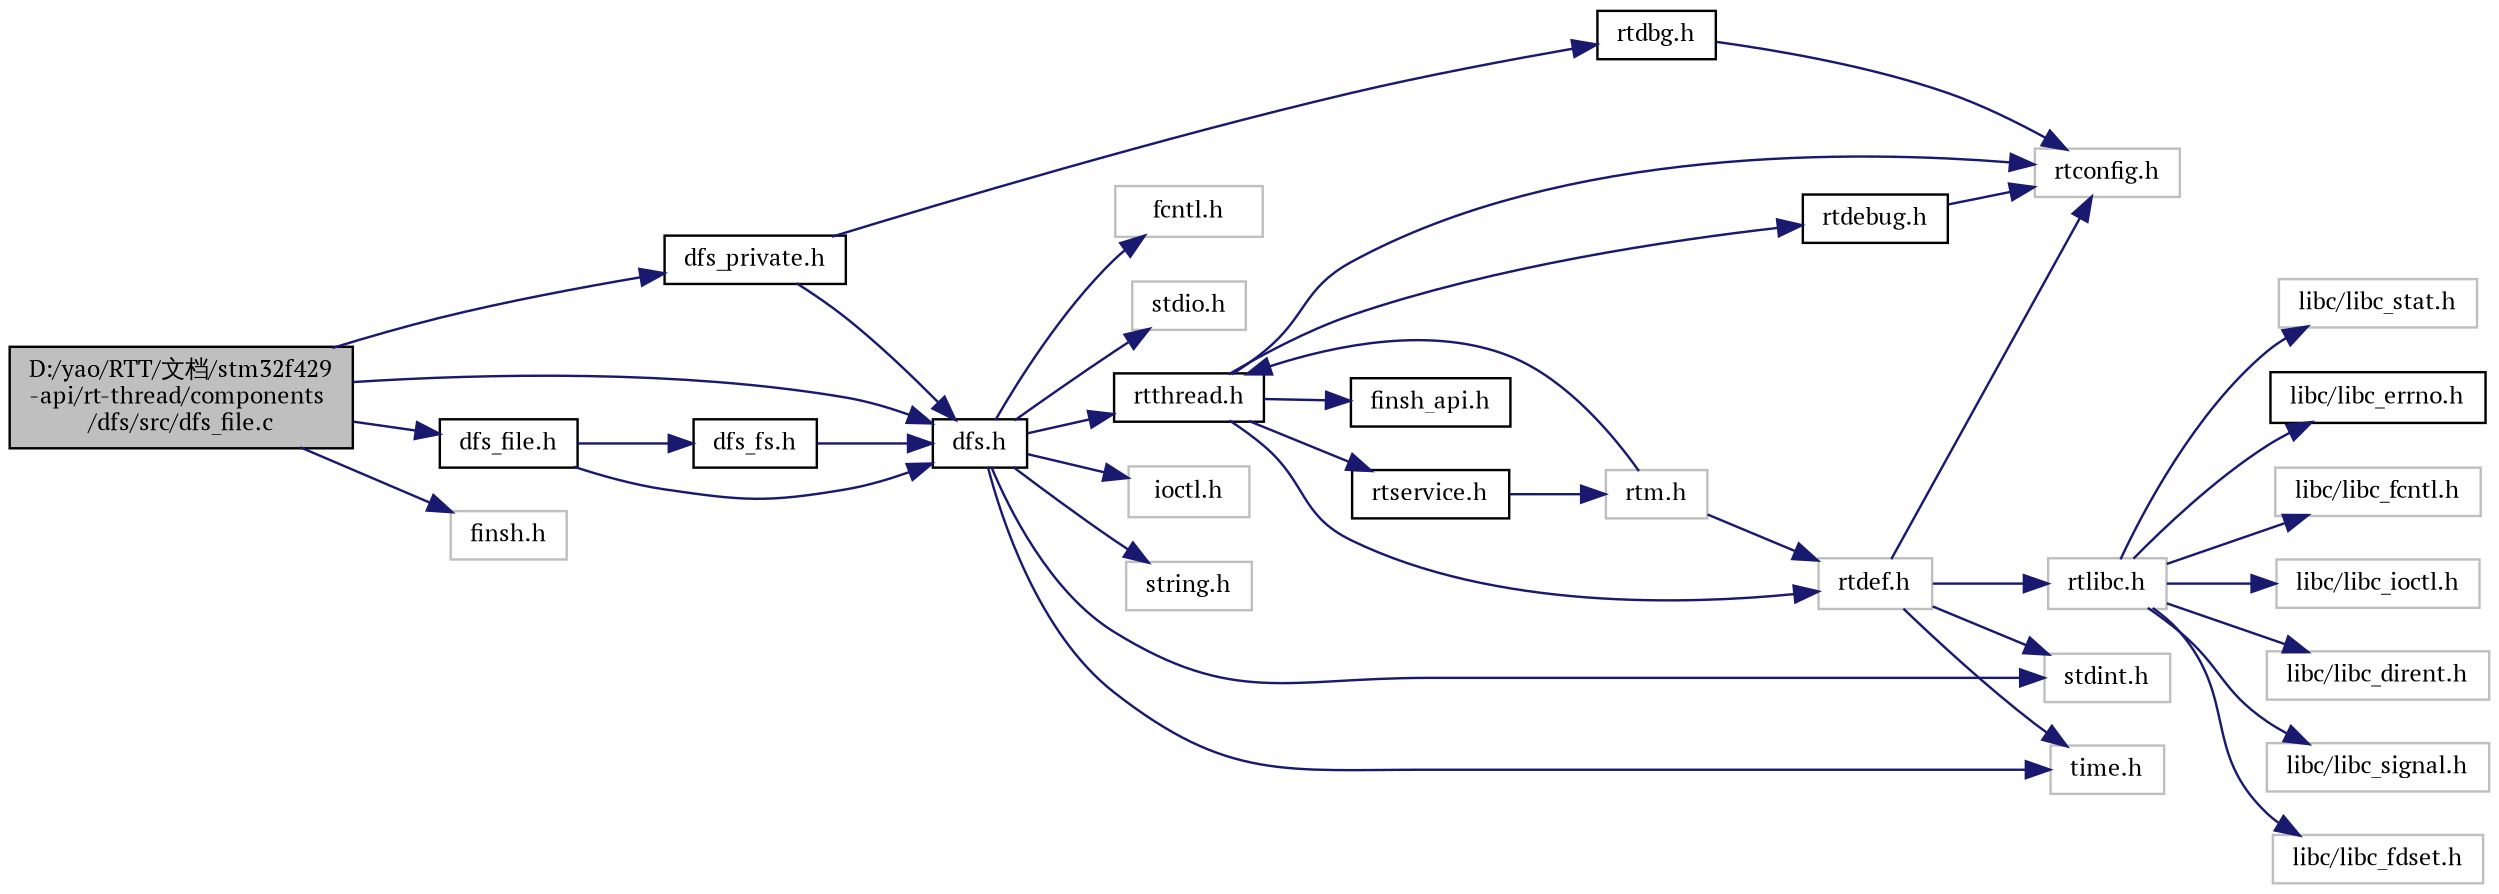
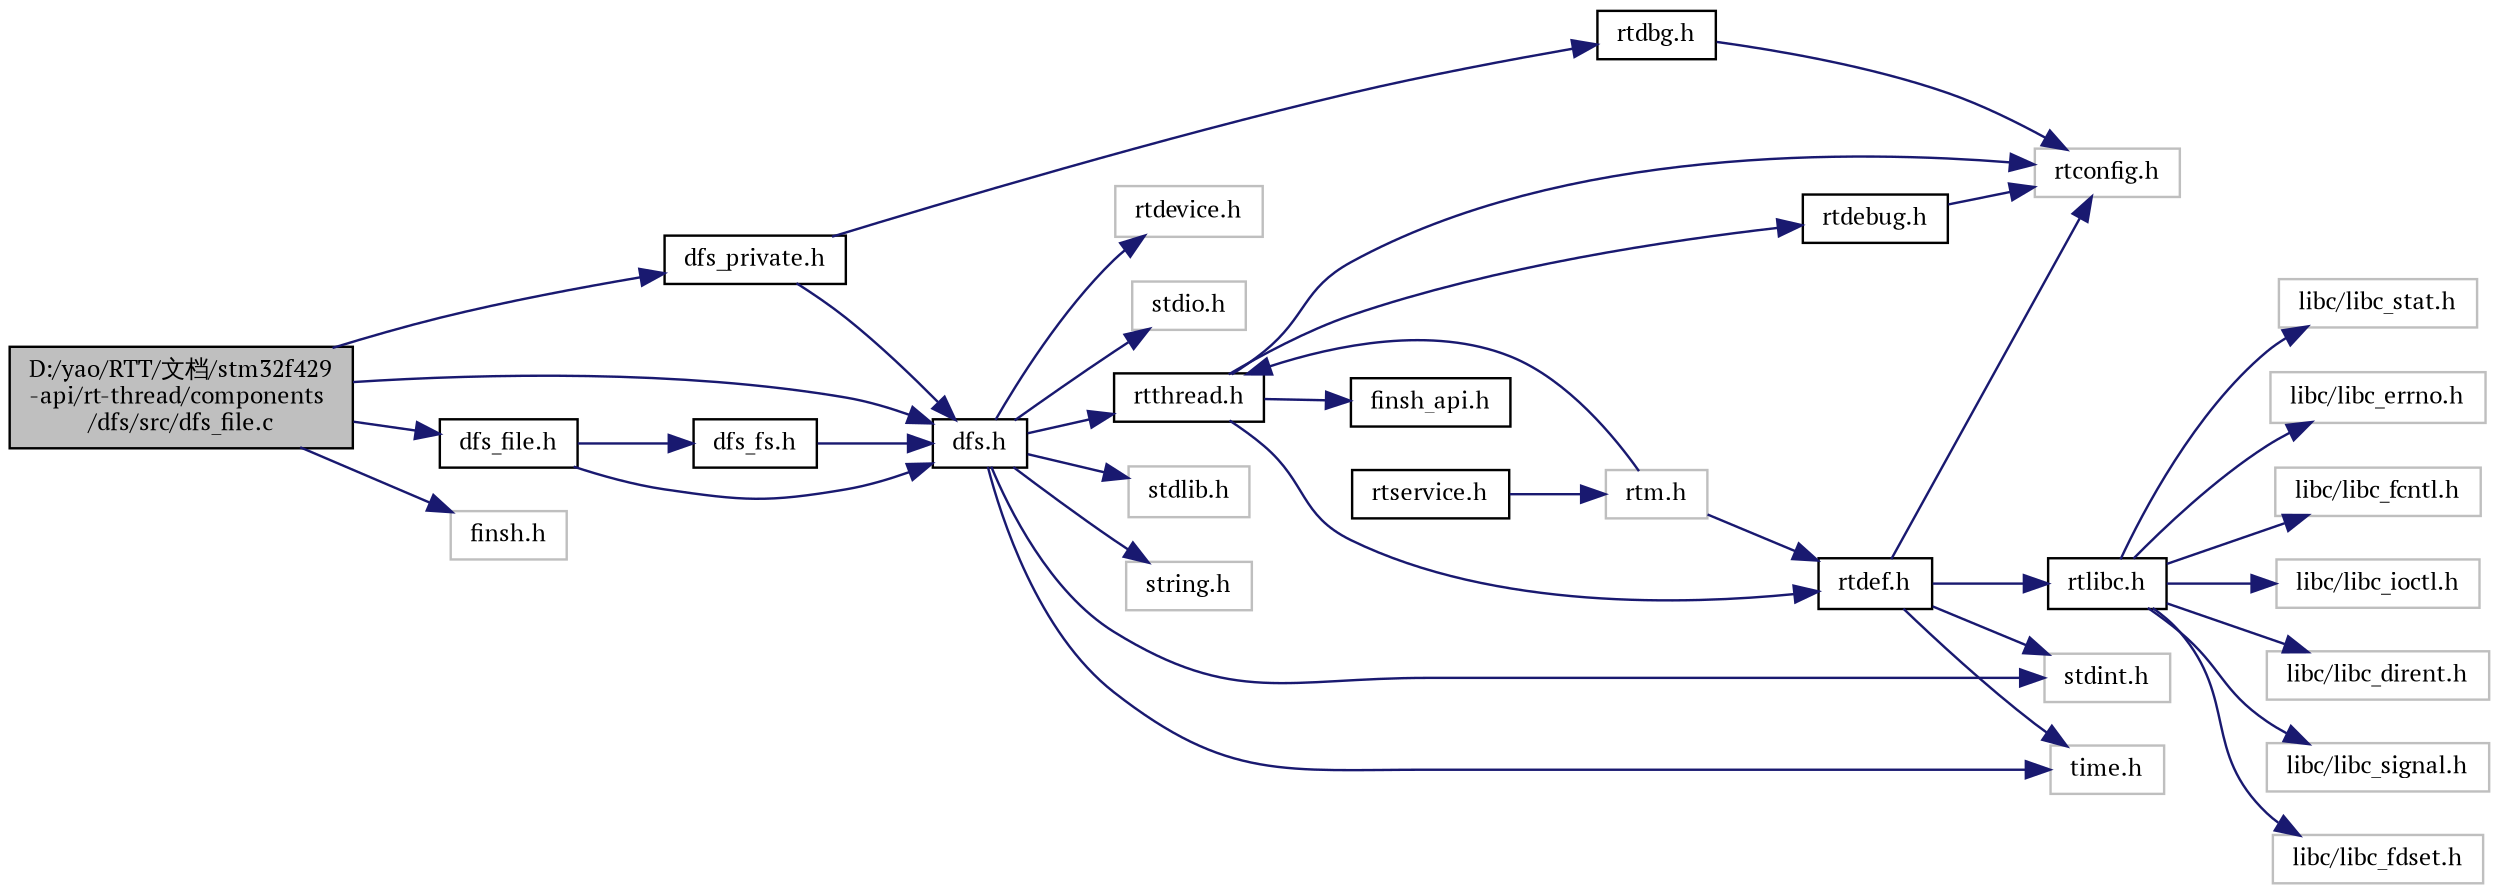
node "fcntl.h": label "fcntl.h" -> "rtdevice.h"
node "libc/libc_errno.h": color black -> grey75
edge "rtthread.h" -> "rtservice.h": removed
node "ioctl.h": label "ioctl.h" -> "stdlib.h"
node "rtdef.h": color grey75 -> black
node "rtlibc.h": color grey75 -> black
